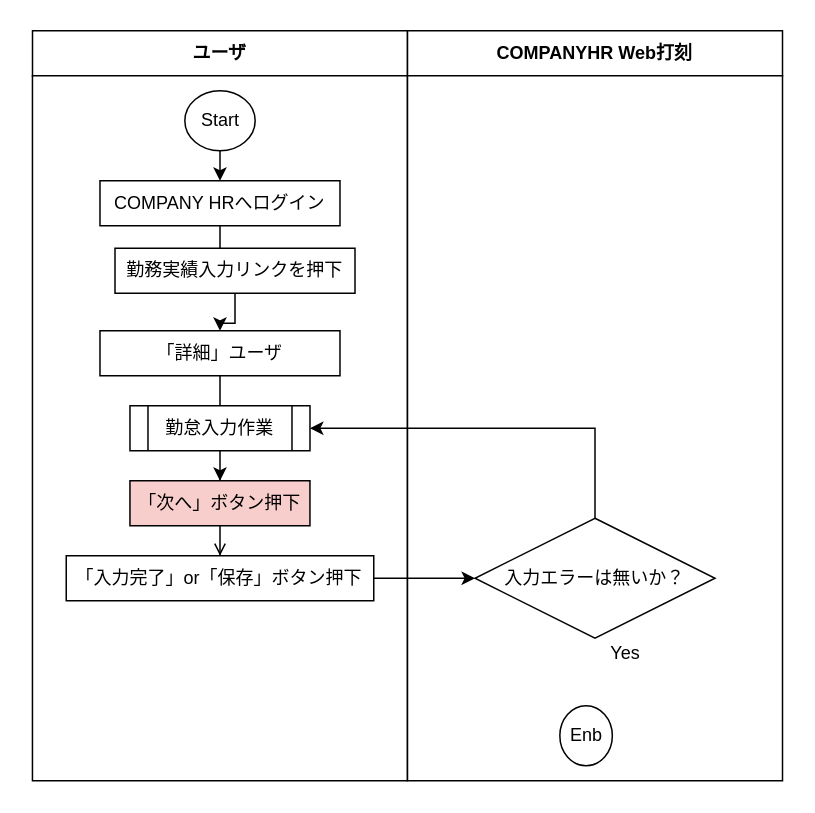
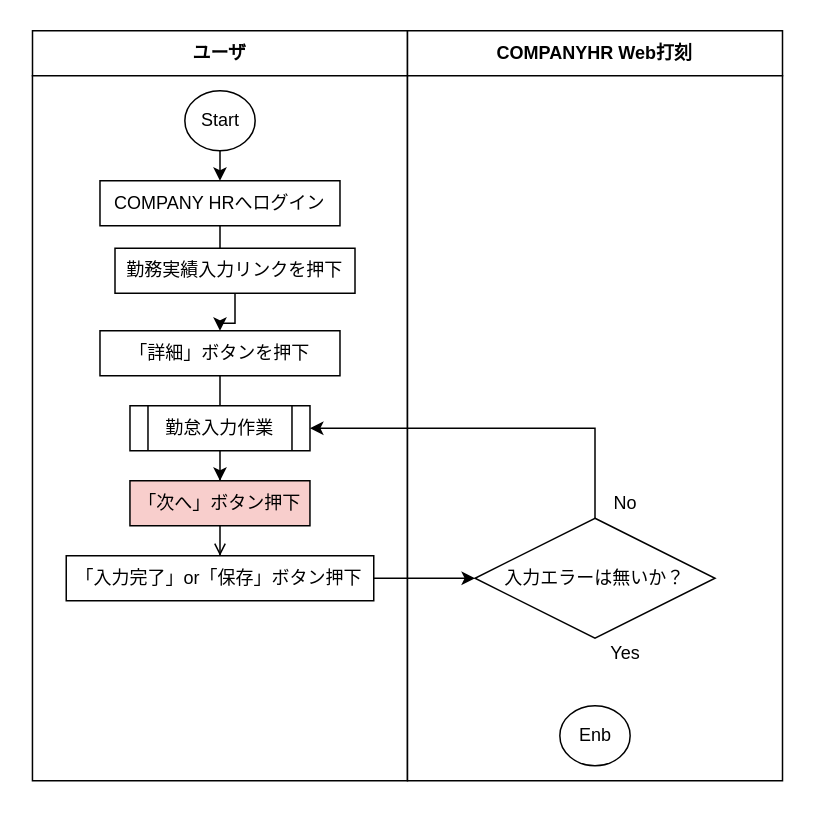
node "「詳細」ユーザ": label "「詳細」ユーザ" -> "「詳細」ボタンを押下"
node "No": added
node "Enb": size 53x60 -> 70x60
